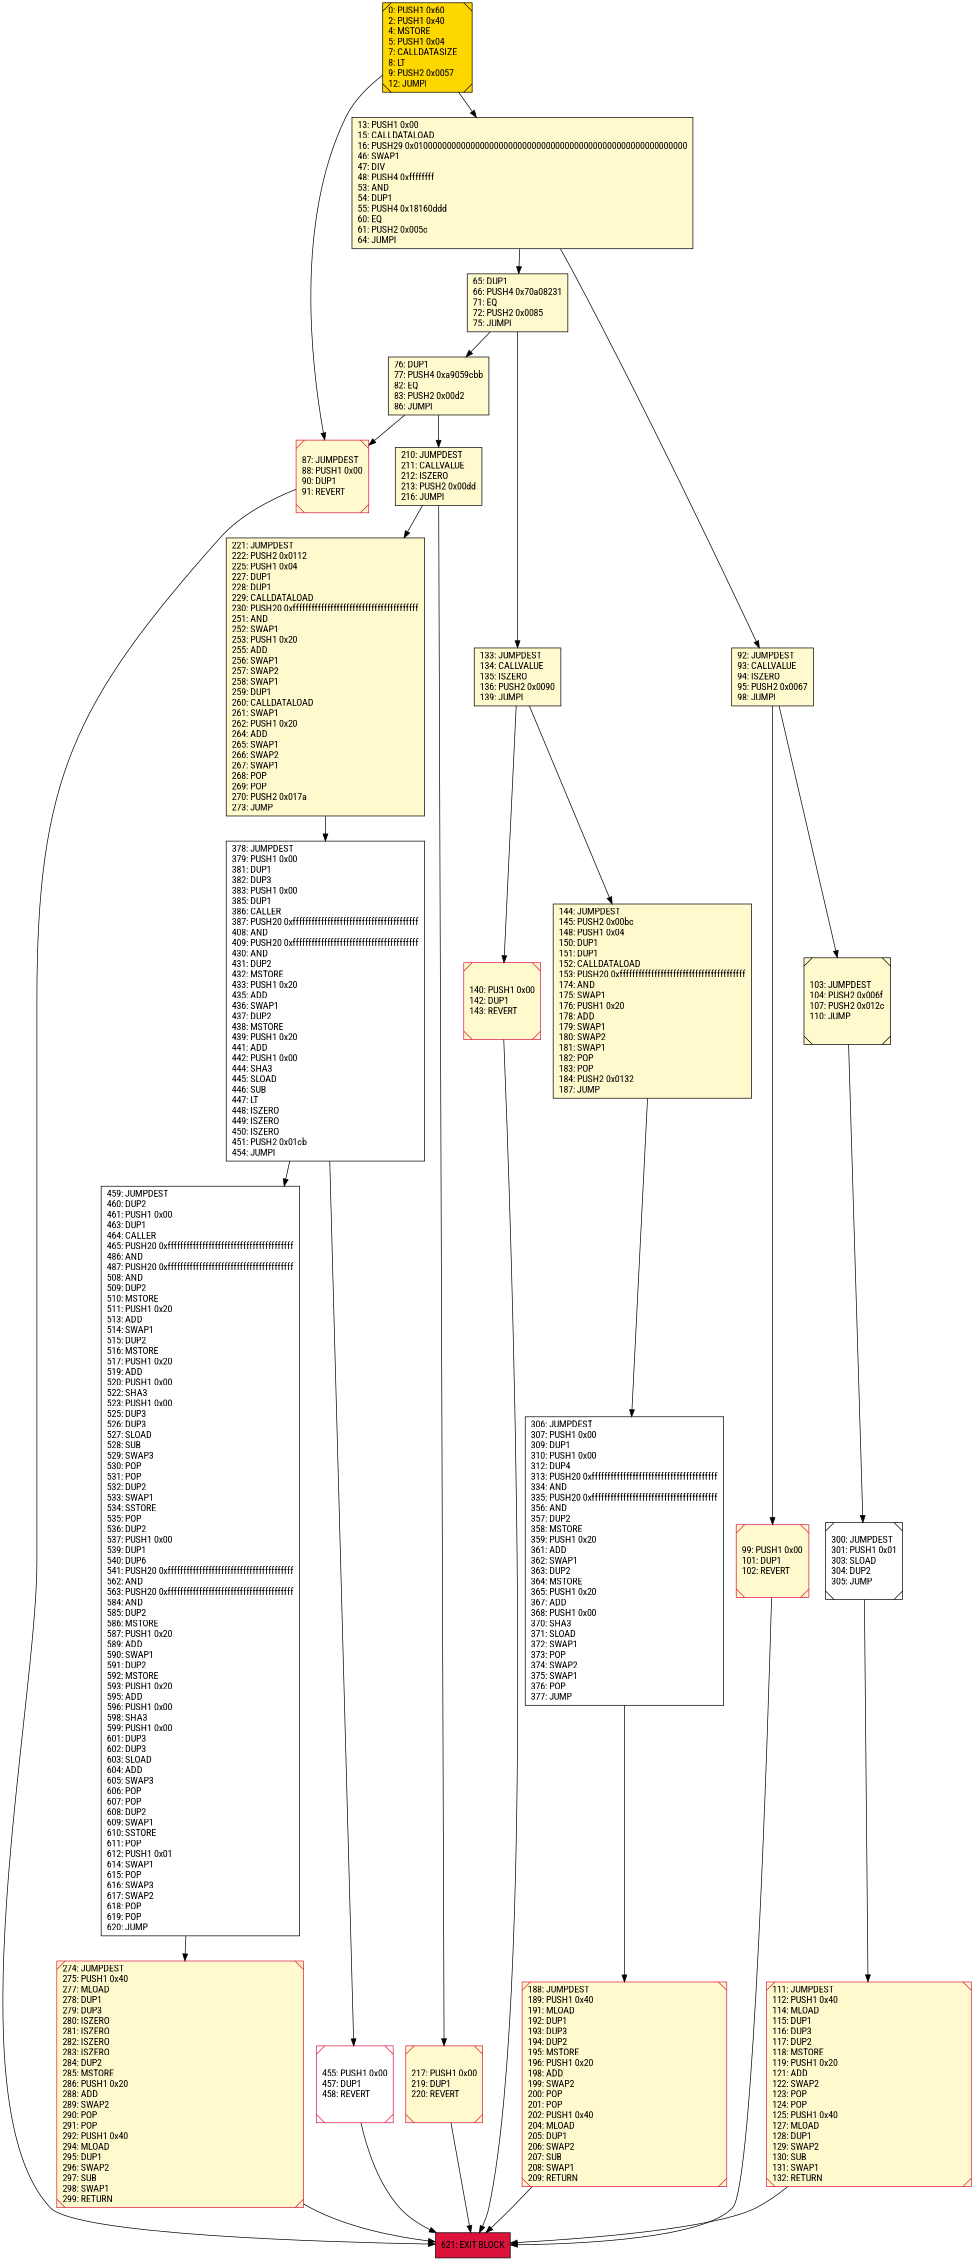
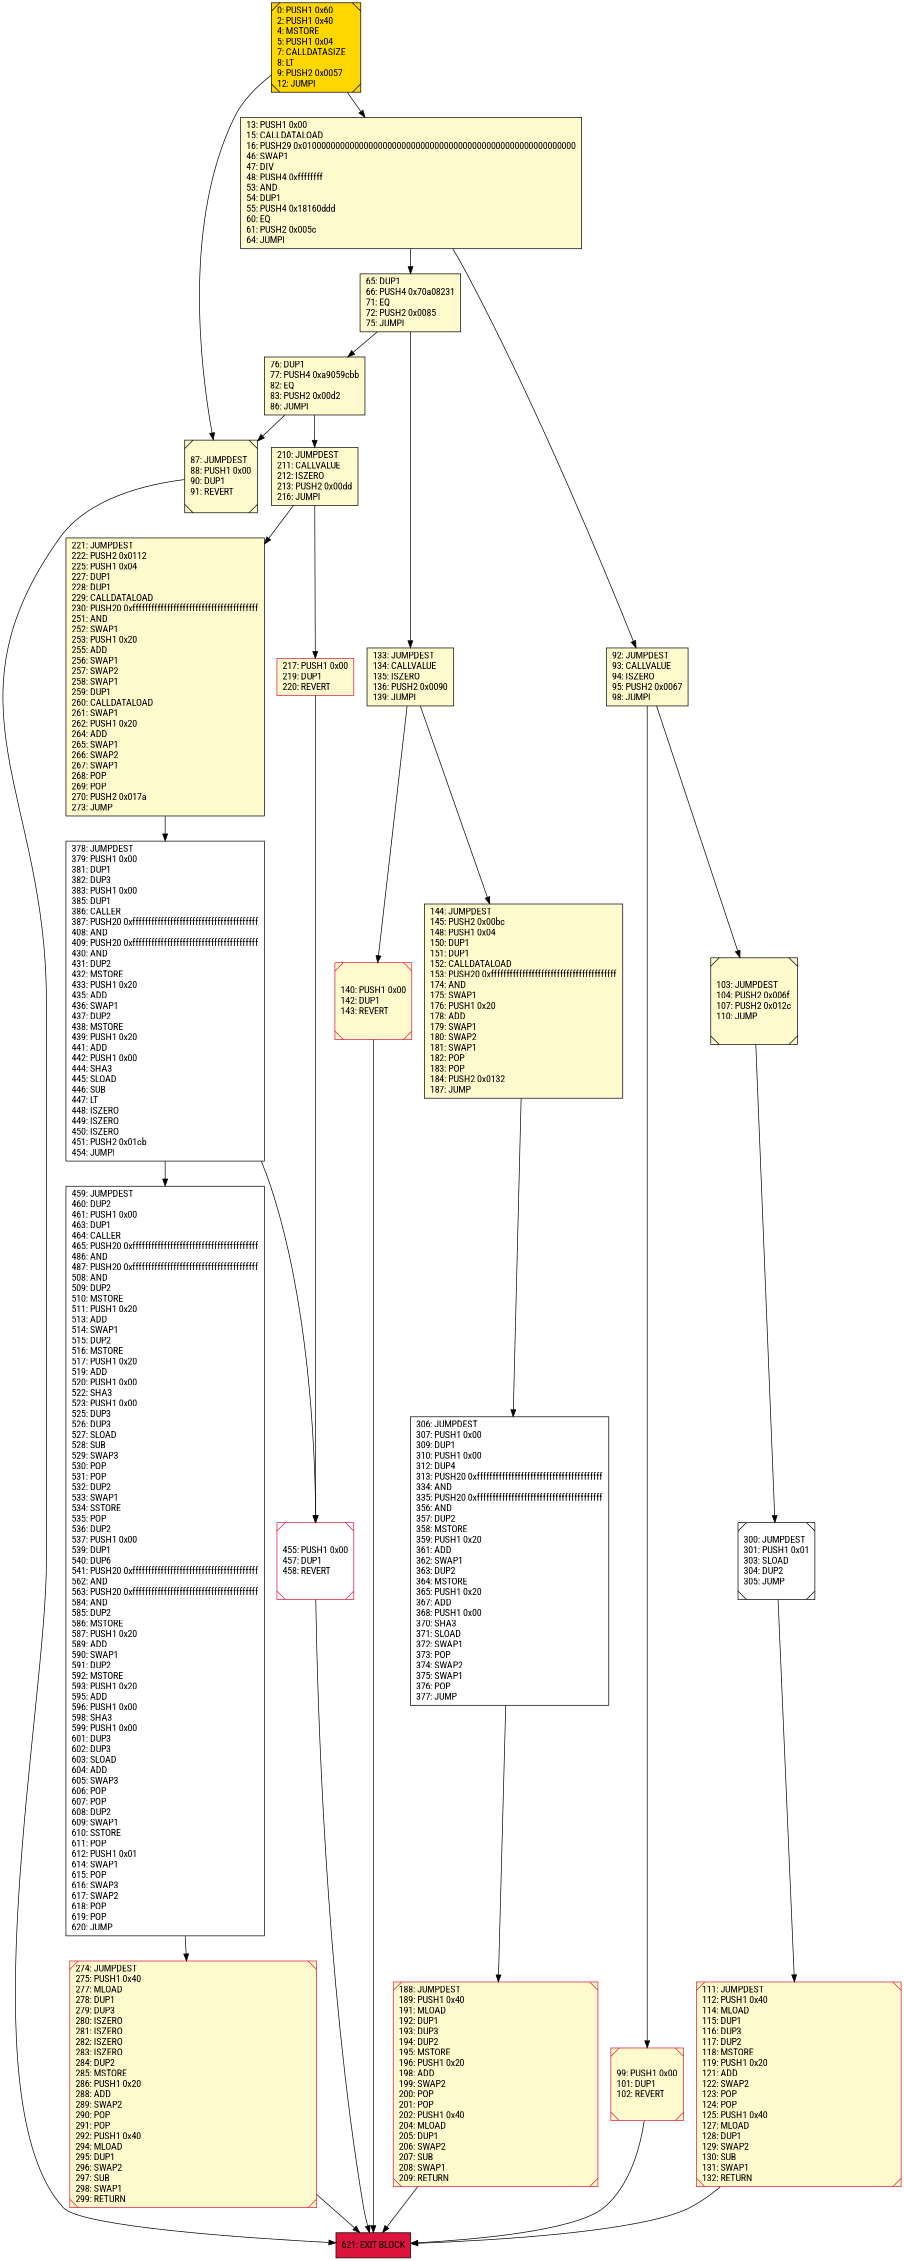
node "87: JUMPDEST 88: PUSH1 0x00 90: DUP1 91: REVERT": color crimson -> black
node "217: PUSH1 0x00 219: DUP1 220: REVERT": shape Msquare -> box
edge "217: PUSH1 0x00 219: DUP1 220: REVERT" -> "621: EXIT BLOCK": now "217: PUSH1 0x00 219: DUP1 220: REVERT" -> "455: PUSH1 0x00 457: DUP1 458: REVERT"
